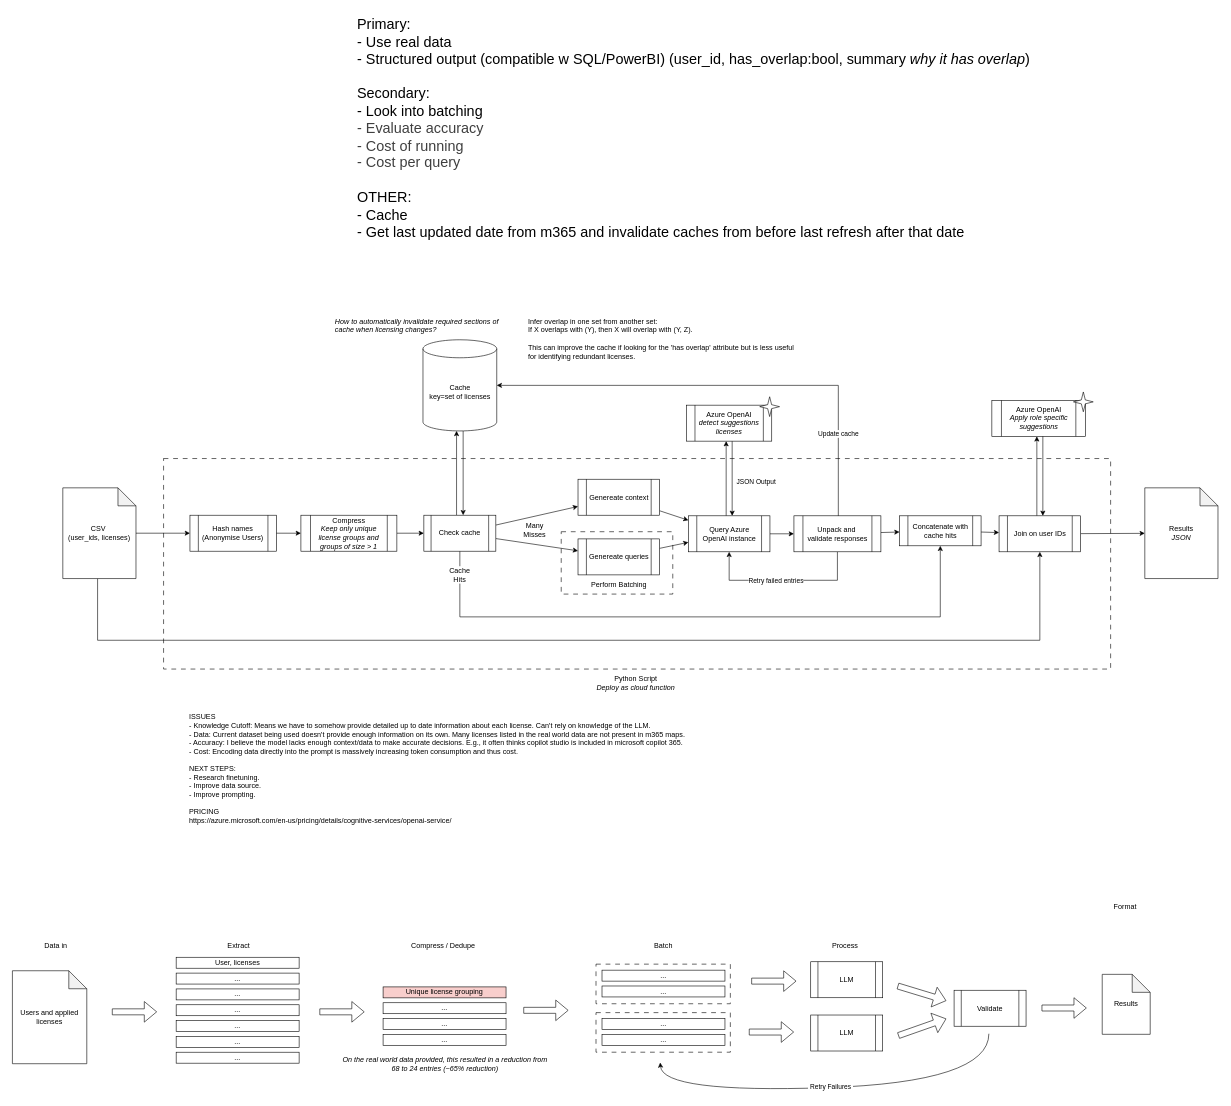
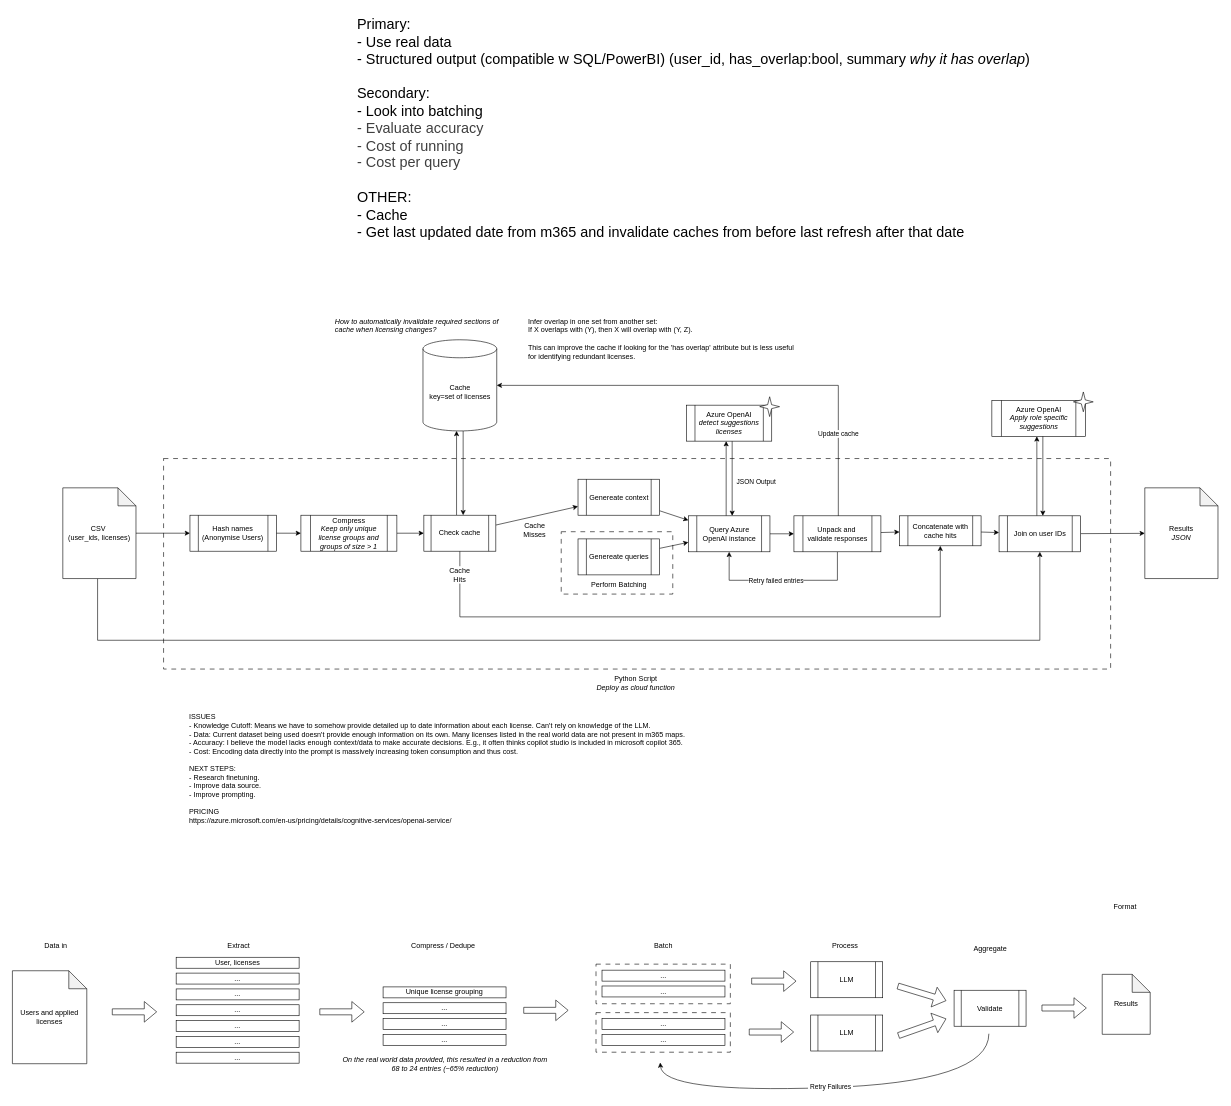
node "Many Misses": label "Many Misses" -> "Cache Misses"
edge "Check cache" -> "Genereate queries": removed
node "Aggregate": added
node "Unique license grouping": fillcolor #f8cecc -> #ffffff
